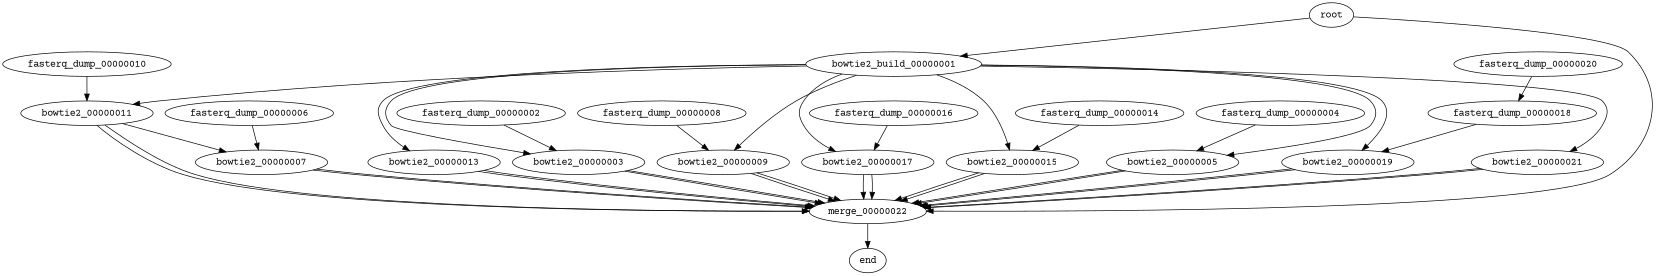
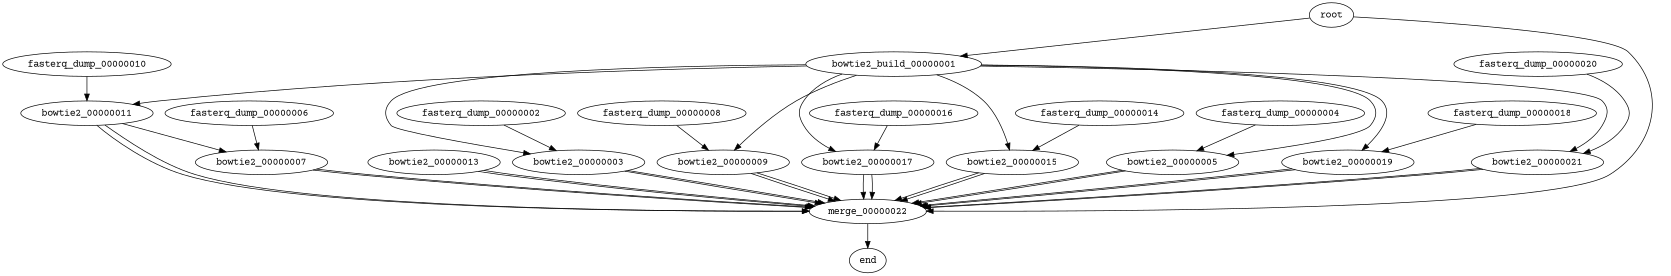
edge "bowtie2_build_00000001" -> "bowtie2_00000013": removed
edge "fasterq_dump_00000020" -> "fasterq_dump_00000018": now "fasterq_dump_00000020" -> "bowtie2_00000021"
